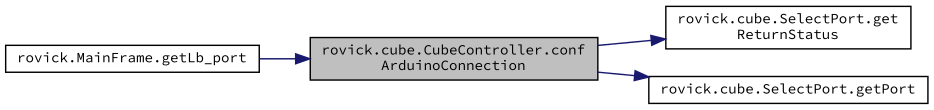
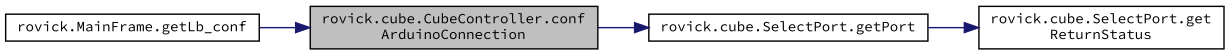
edge "rovick.cube.CubeController.conf ArduinoConnection" -> "rovick.cube.SelectPort.get ReturnStatus": now "rovick.cube.SelectPort.getPort" -> "rovick.cube.SelectPort.get ReturnStatus"
node "rovick.MainFrame.getLb_port": label "rovick.MainFrame.getLb_port" -> "rovick.MainFrame.getLb_conf"
